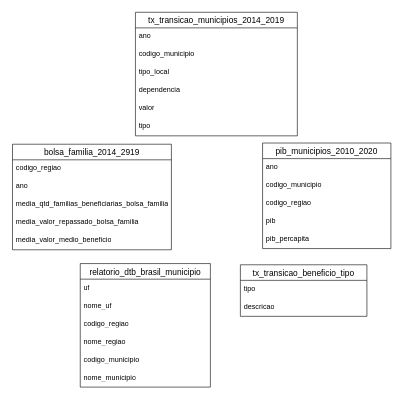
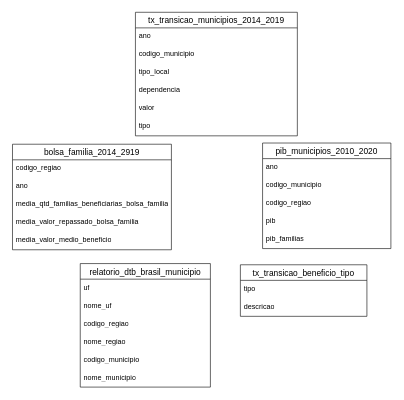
node "pib_percapita": label "pib_percapita" -> "pib_familias"
